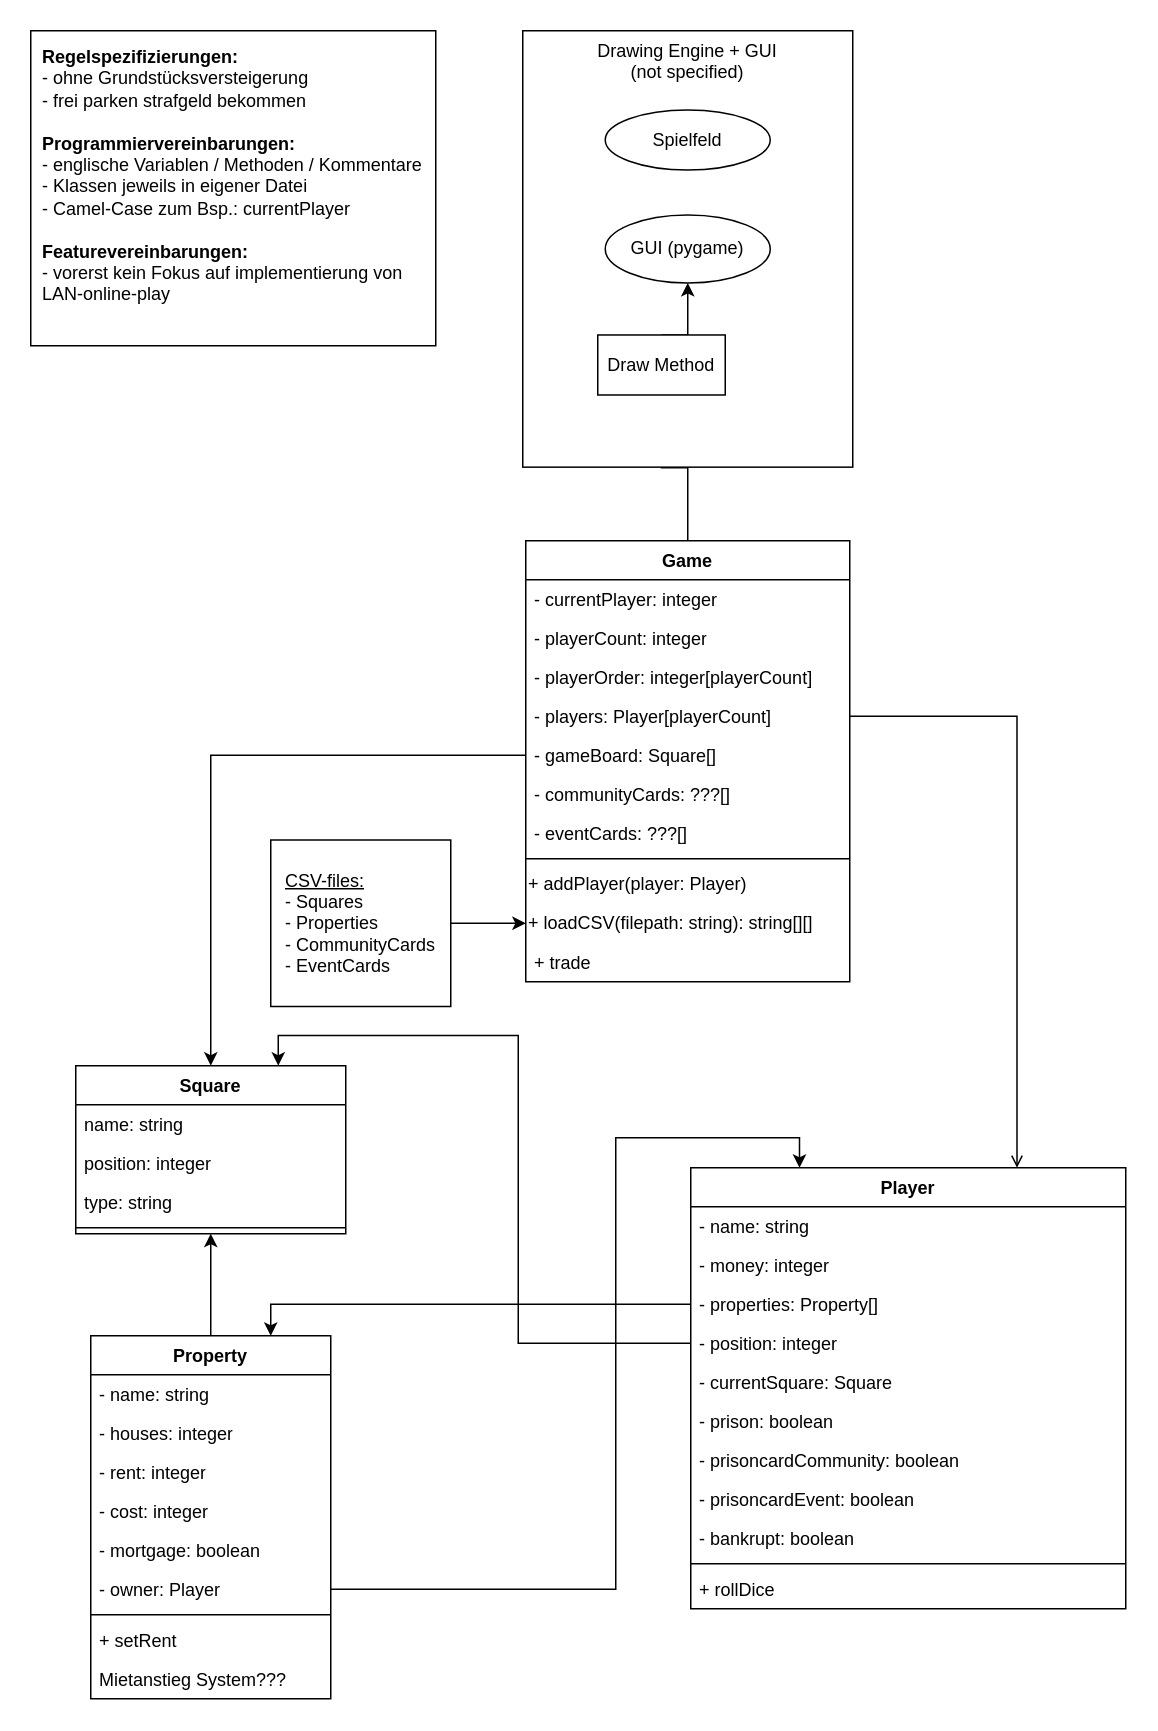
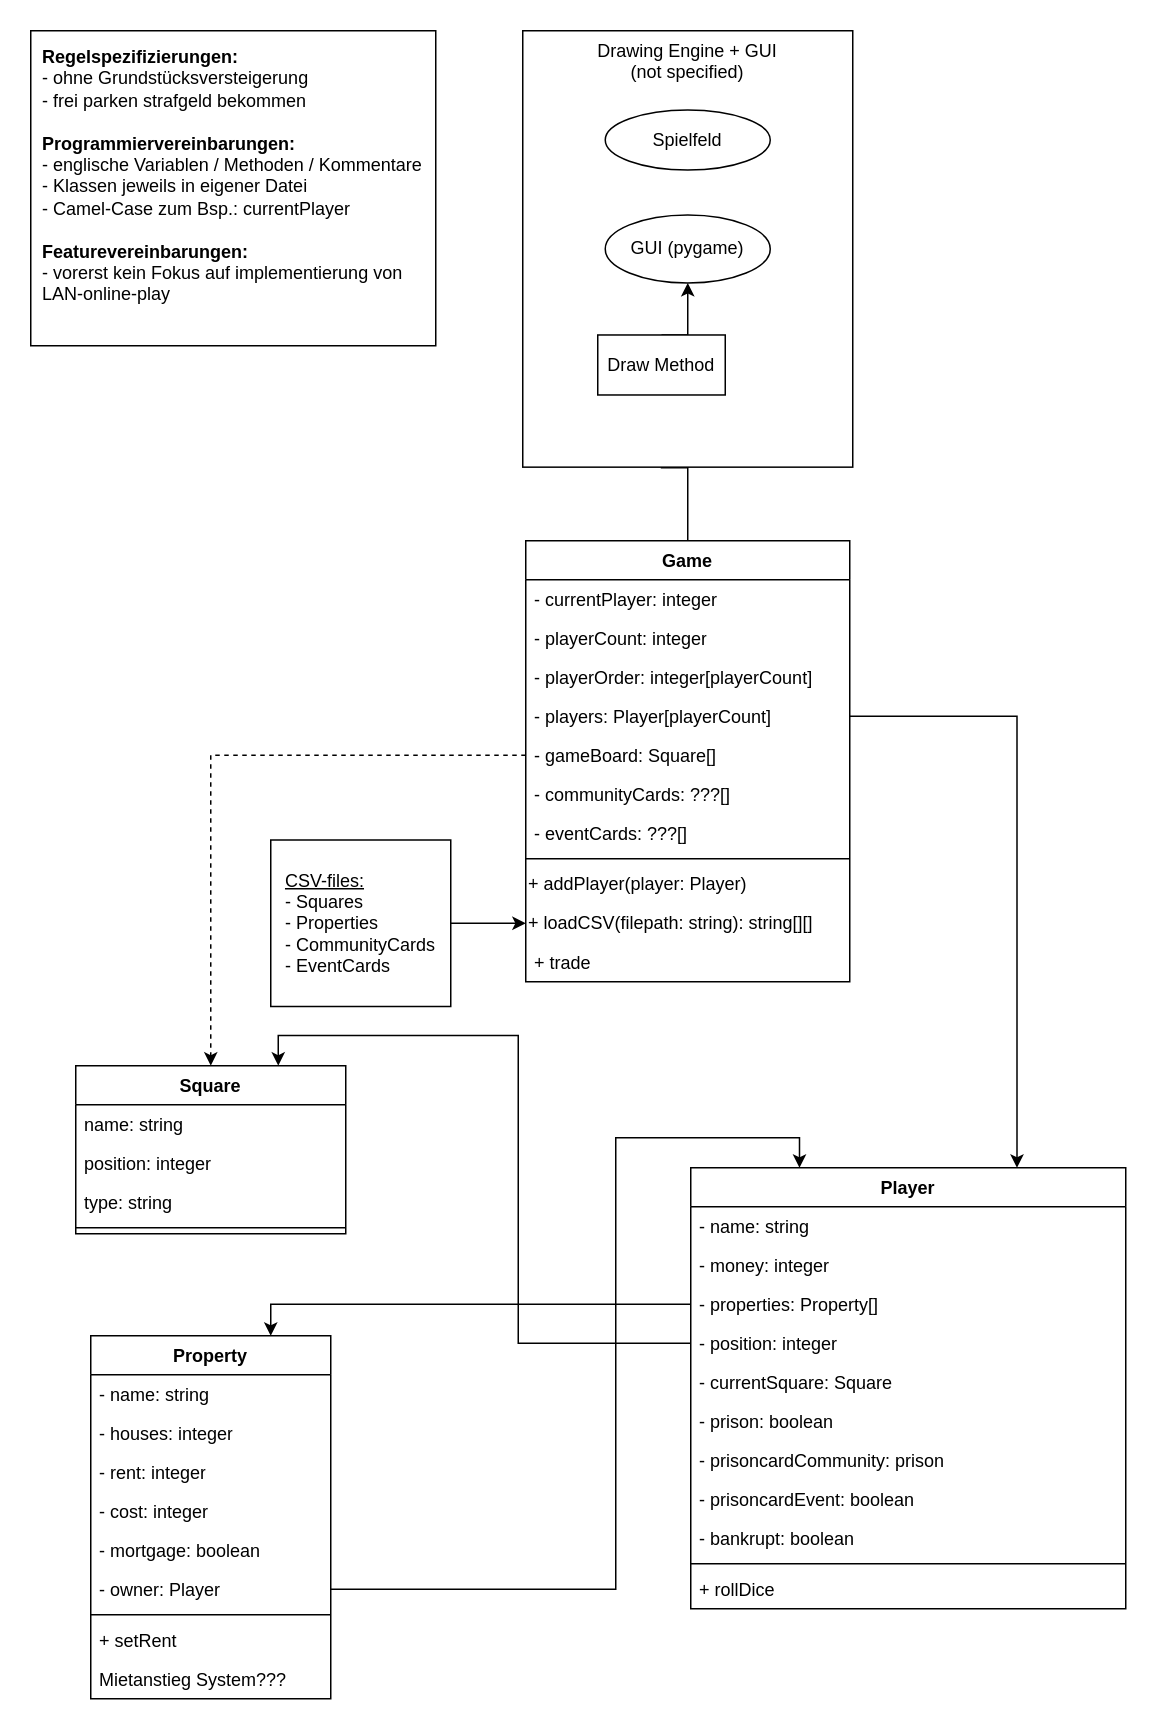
edge "- gameBoard: Square[]" -> "Square": style solid -> dashed
edge "- players: Player[playerCount]" -> "Player": arrowhead open -> classic
edge "Property" -> "Square": removed
node "- prisoncardCommunity: boolean": label "- prisoncardCommunity: boolean" -> "- prisoncardCommunity: prison"
